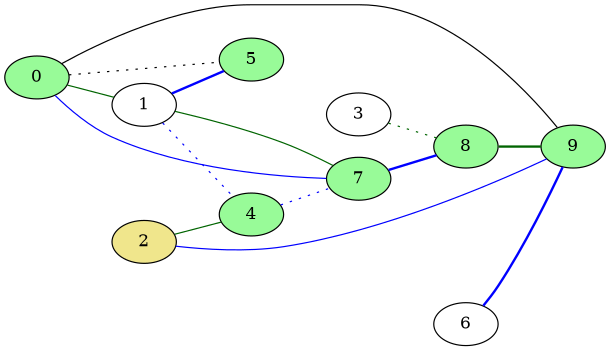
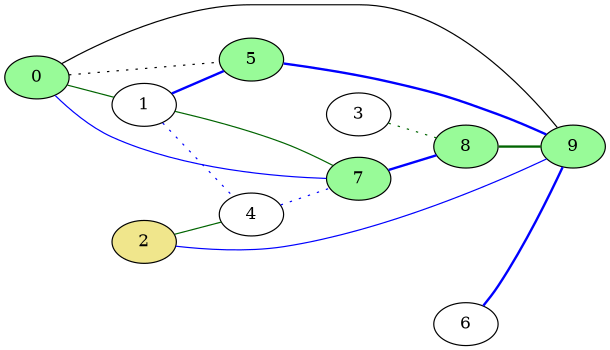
edge "5" -- "9": added
node "4": fillcolor palegreen -> white
